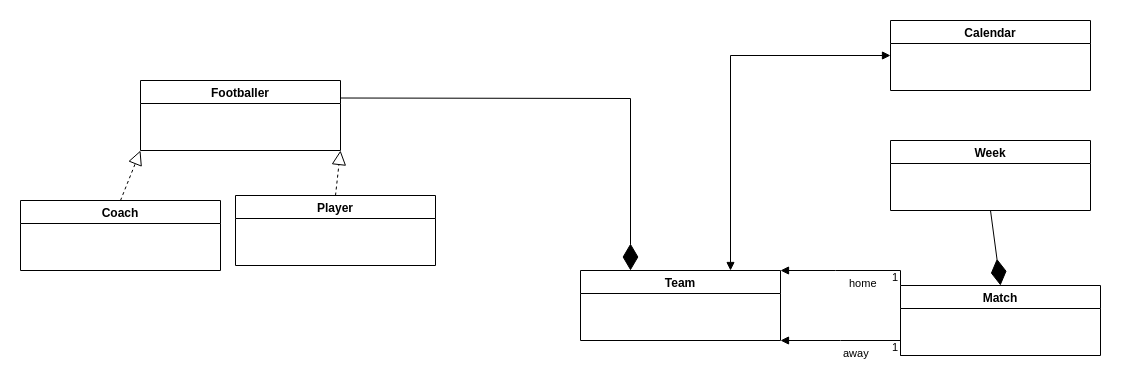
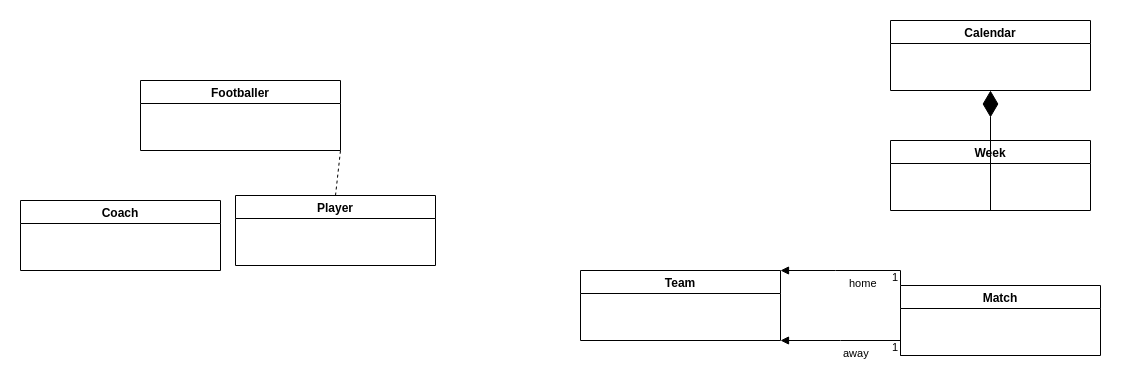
edge "Calendar" -- "Team": removed
edge "Footballer" -> "Team": removed
edge "Player" -> "Footballer": arrowhead block -> none
edge "Coach" -> "Footballer": removed
edge "Week" -> "Match": now "Week" -> "Calendar"
